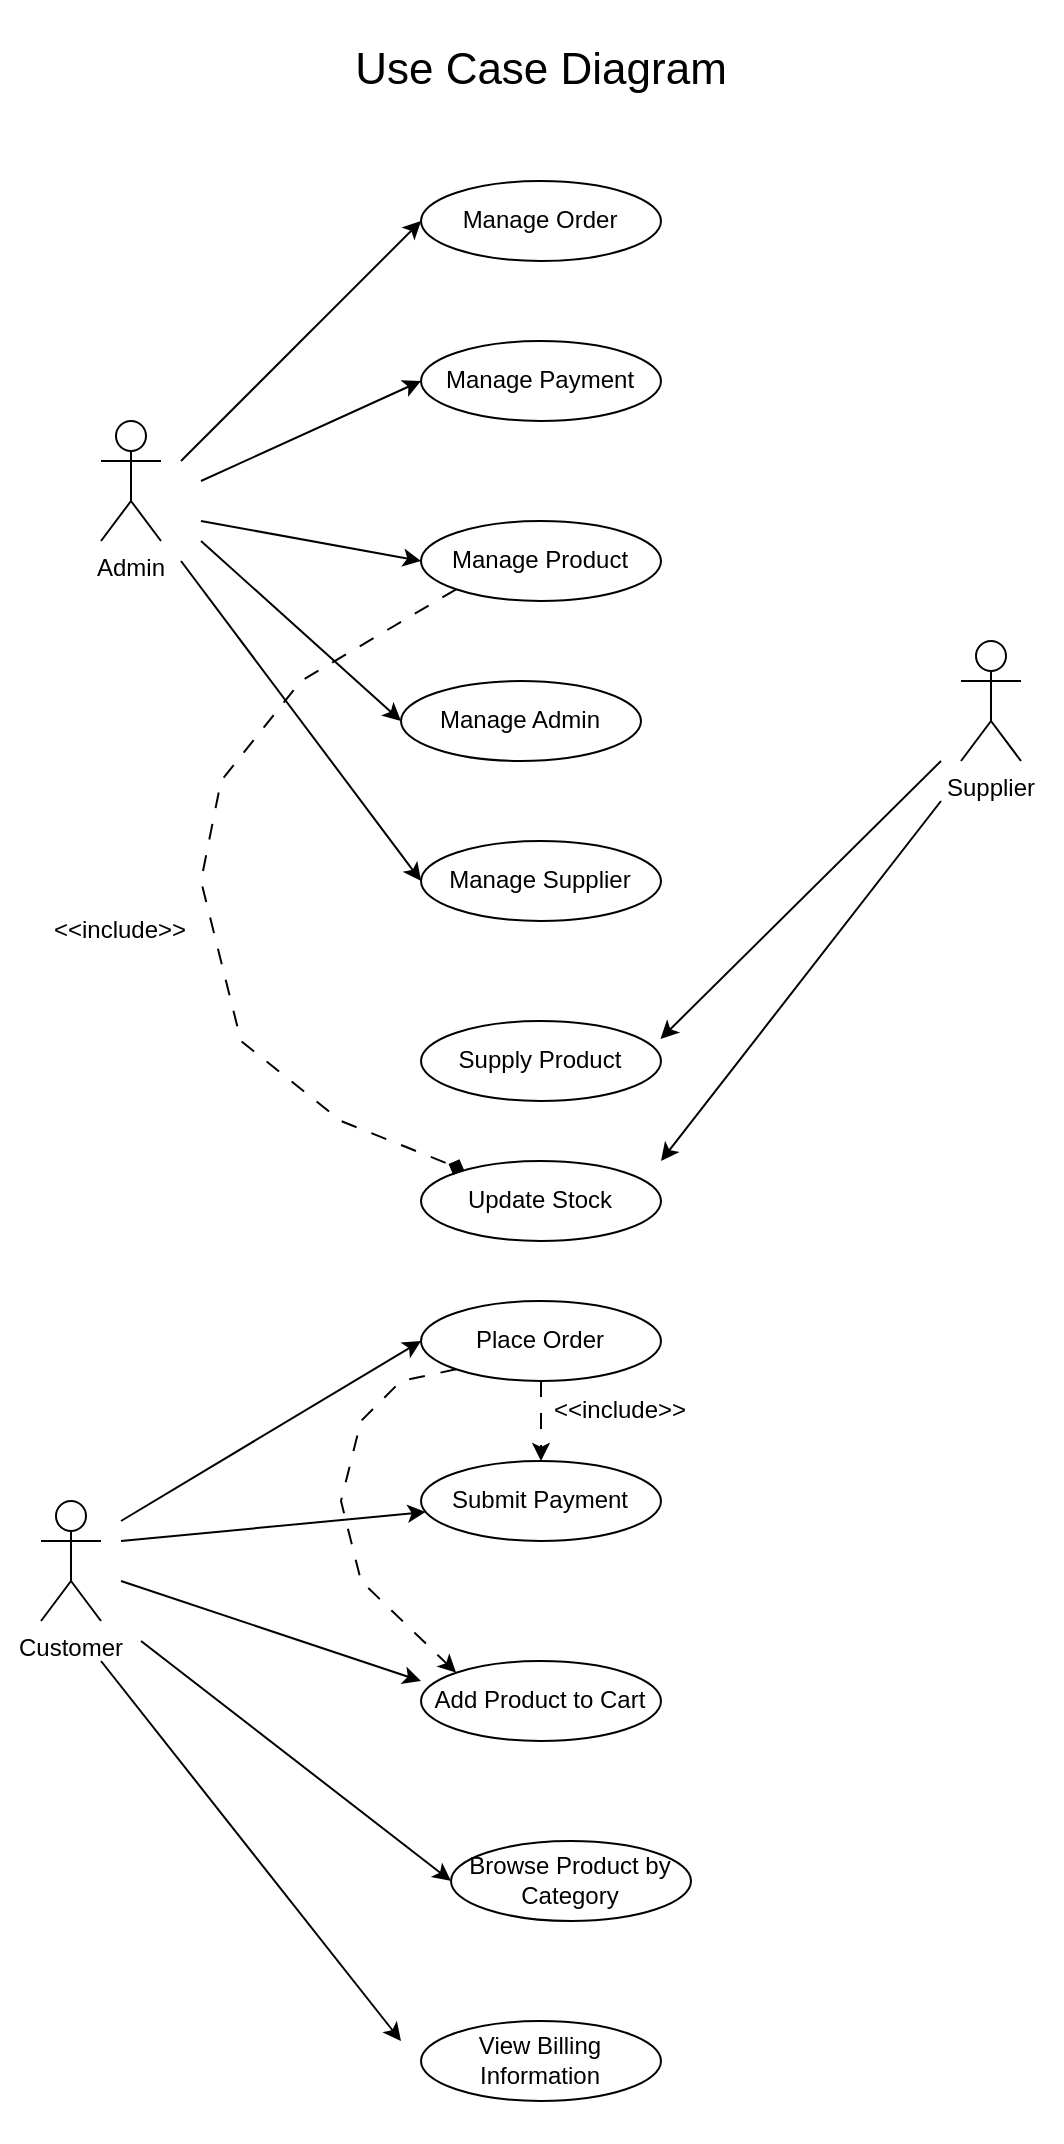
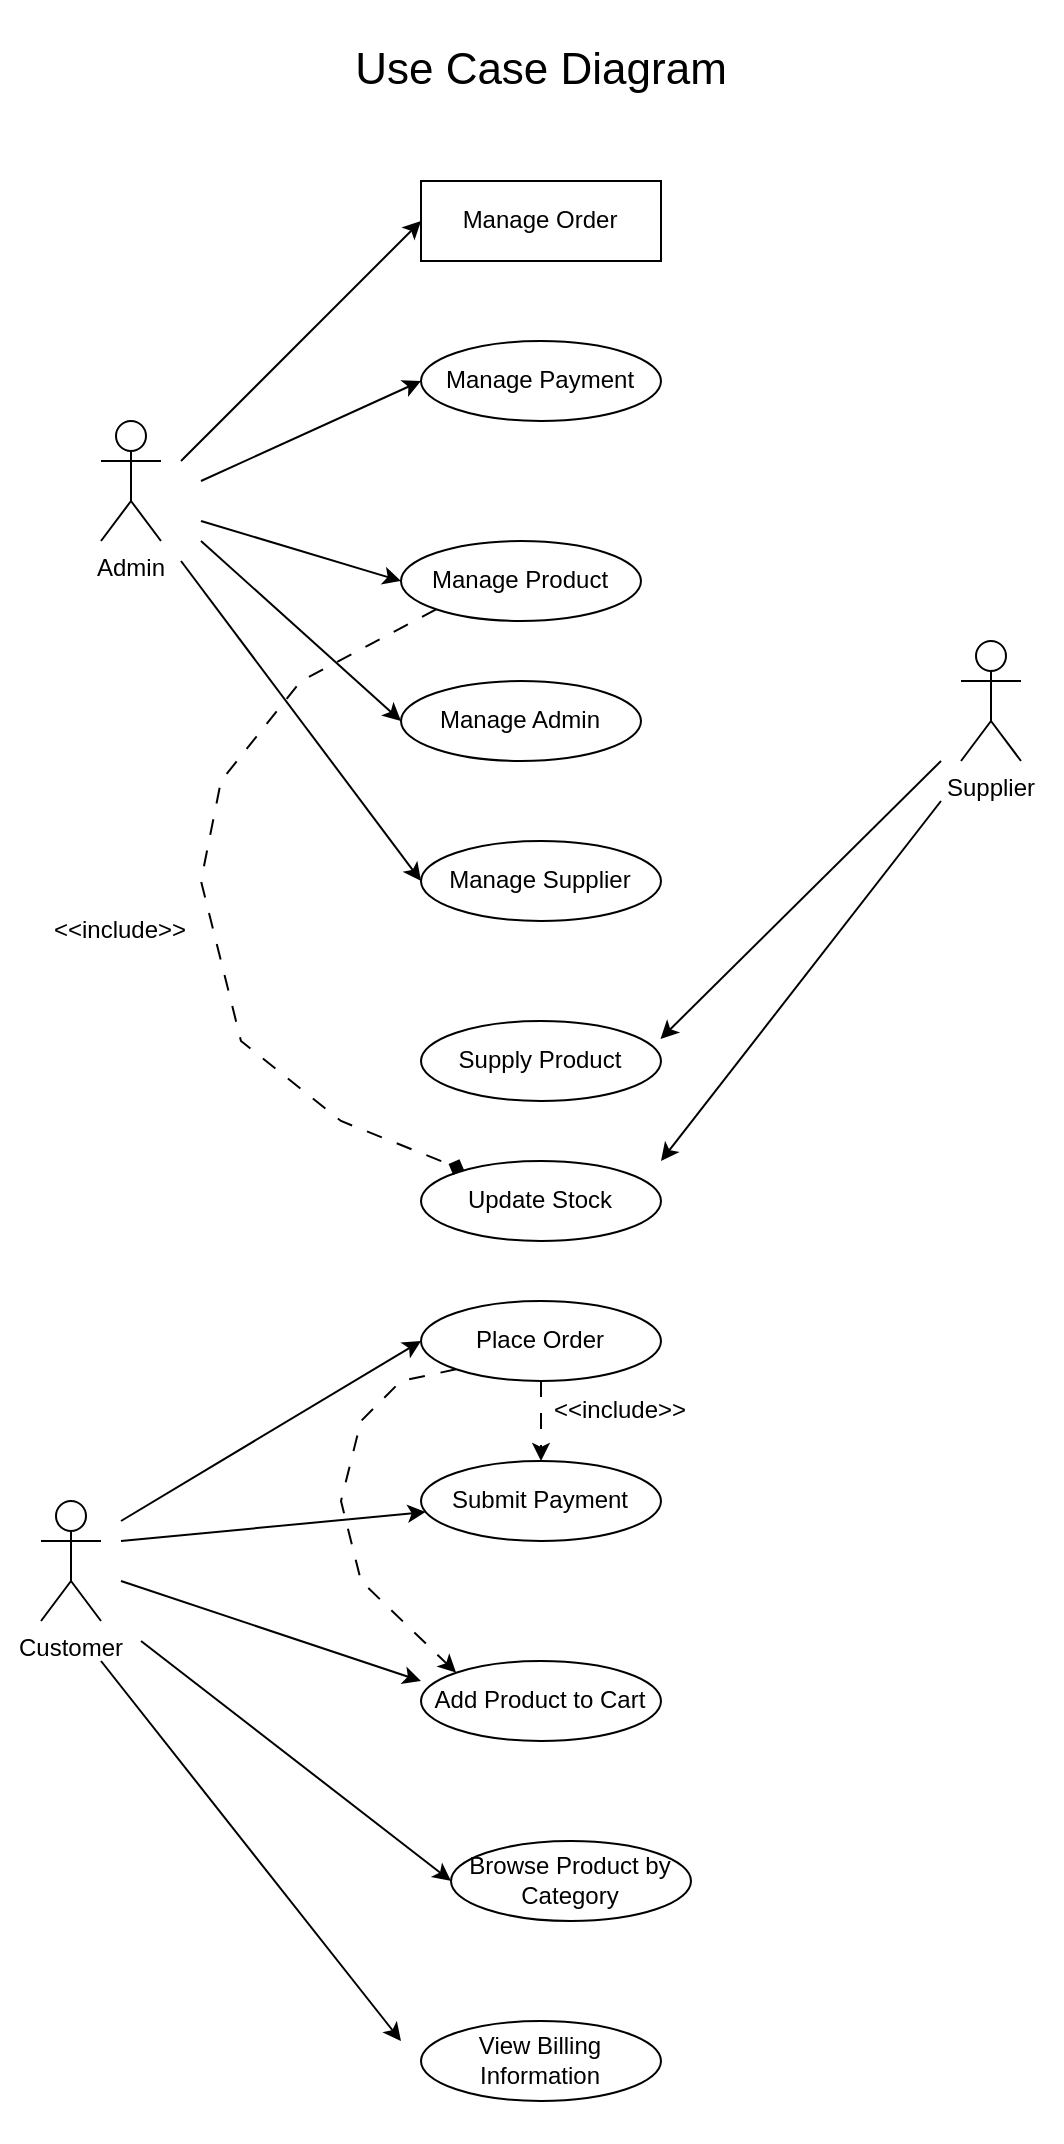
node "Manage Order": shape ellipse -> rectangle
node "Manage Product": moved (541, 561) -> (521, 581)
